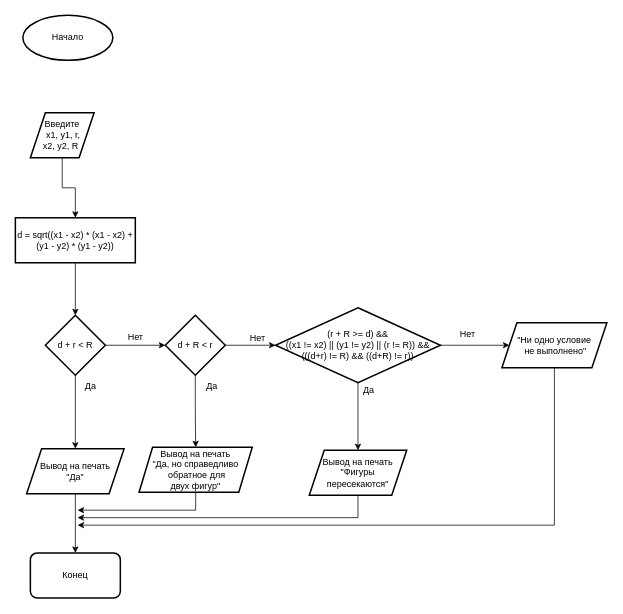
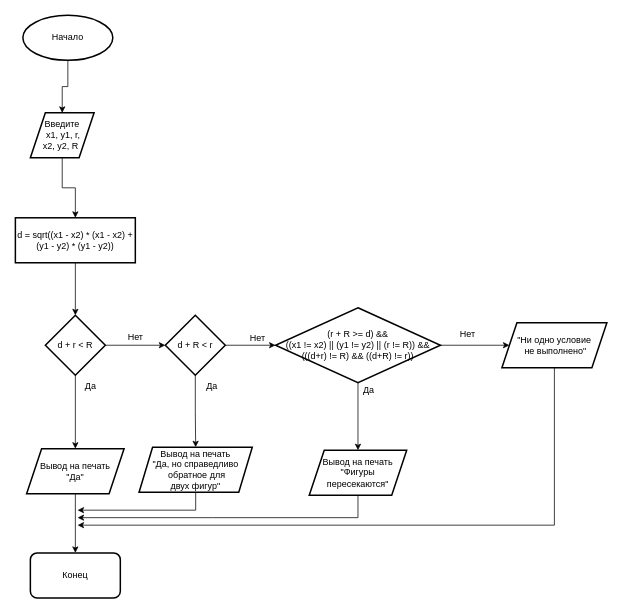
edge "Начало" -> "Введите x1, y1, r, x2, y2, R": added
